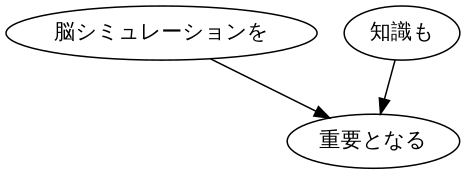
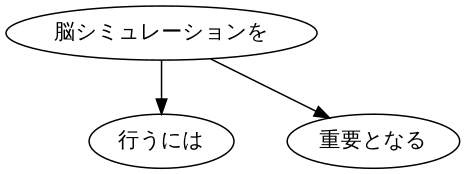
node "知識も": removed
node "行うには": added
